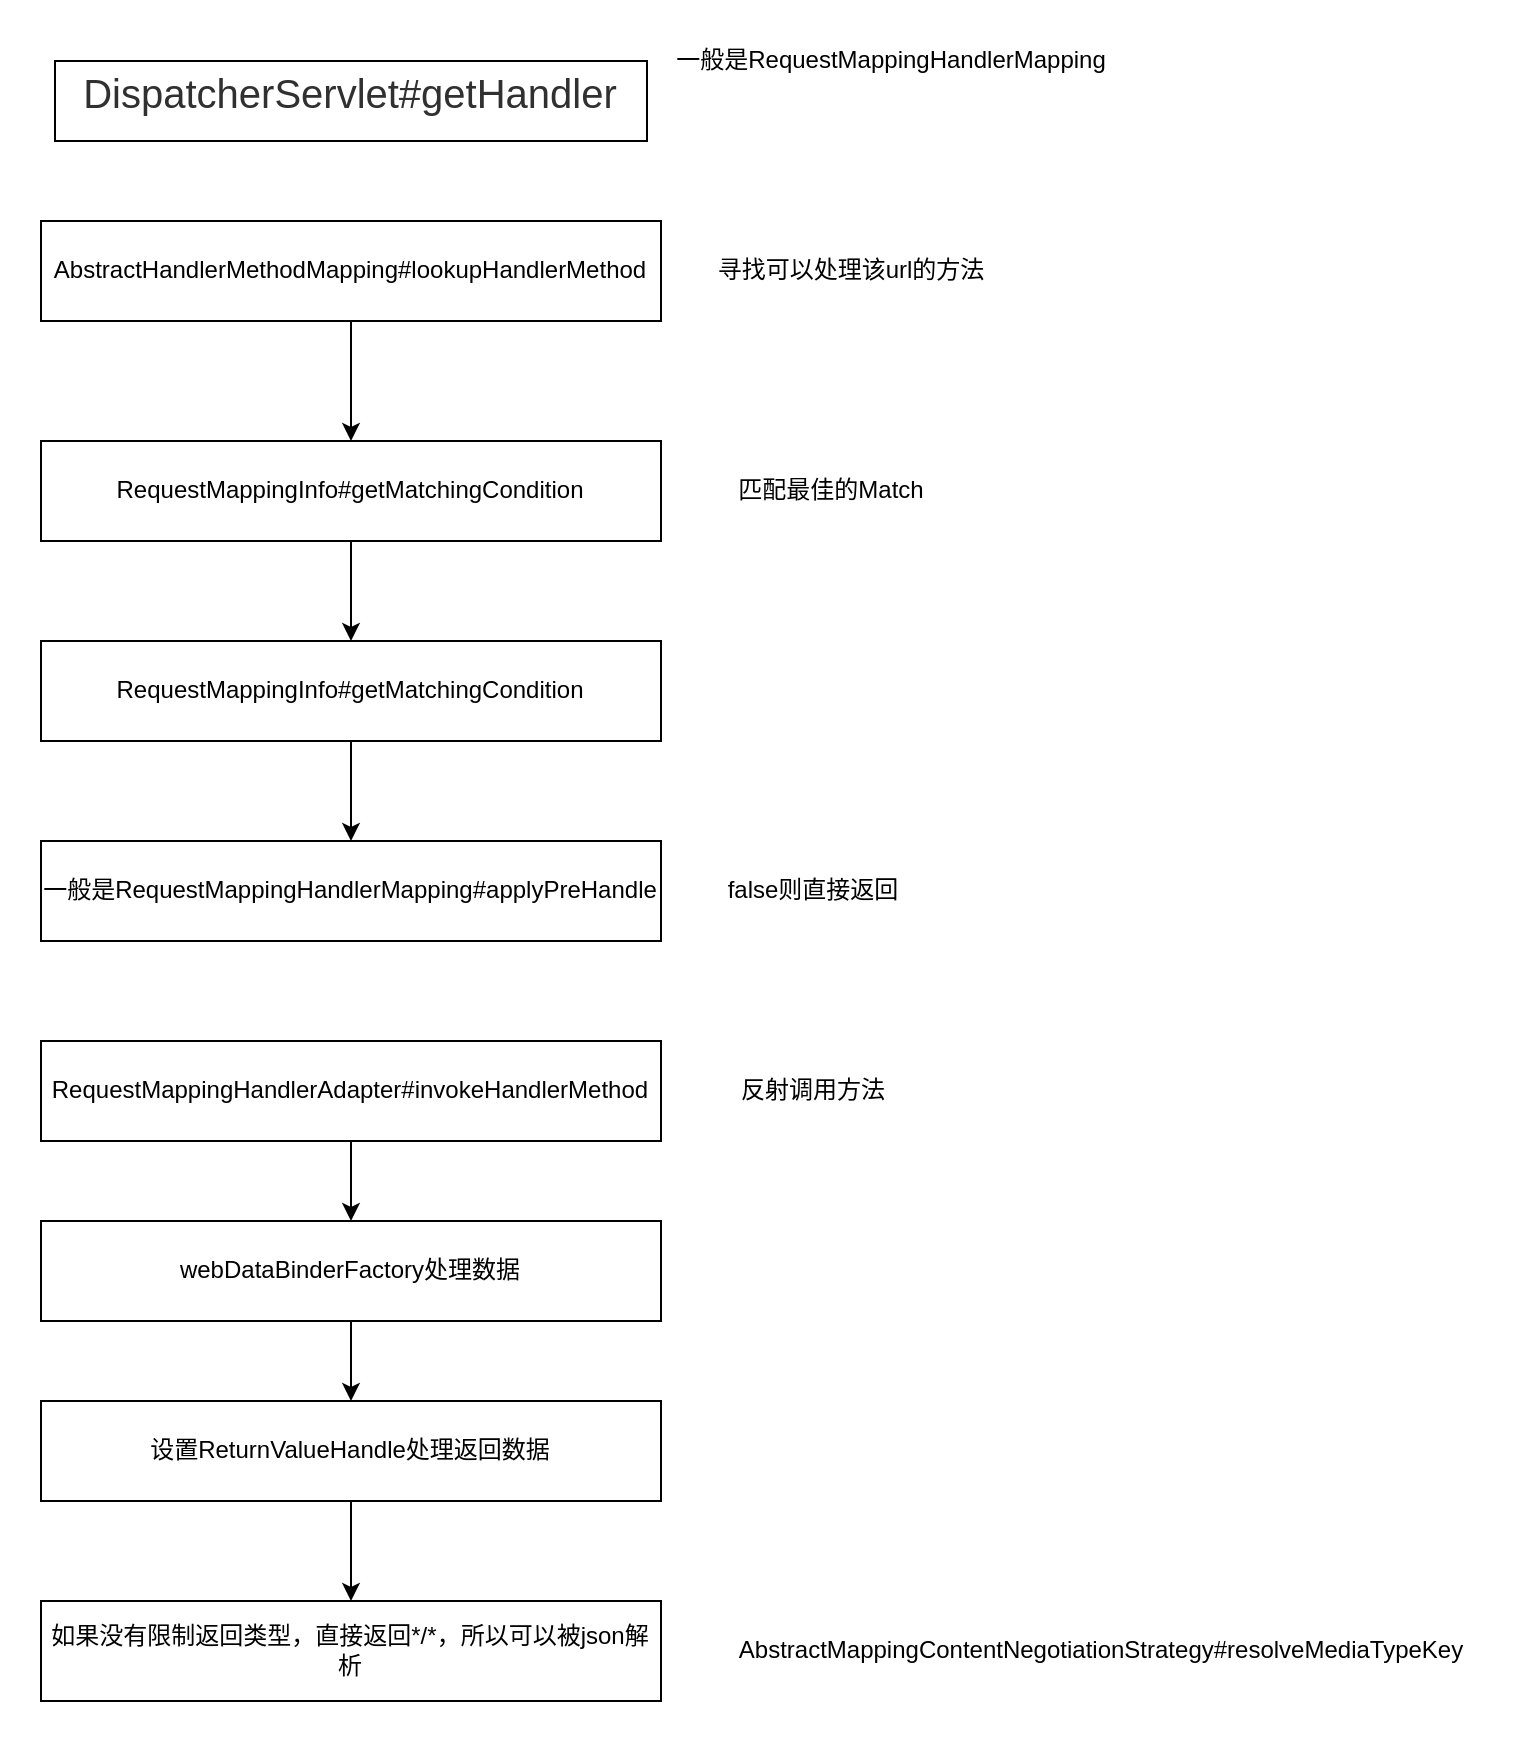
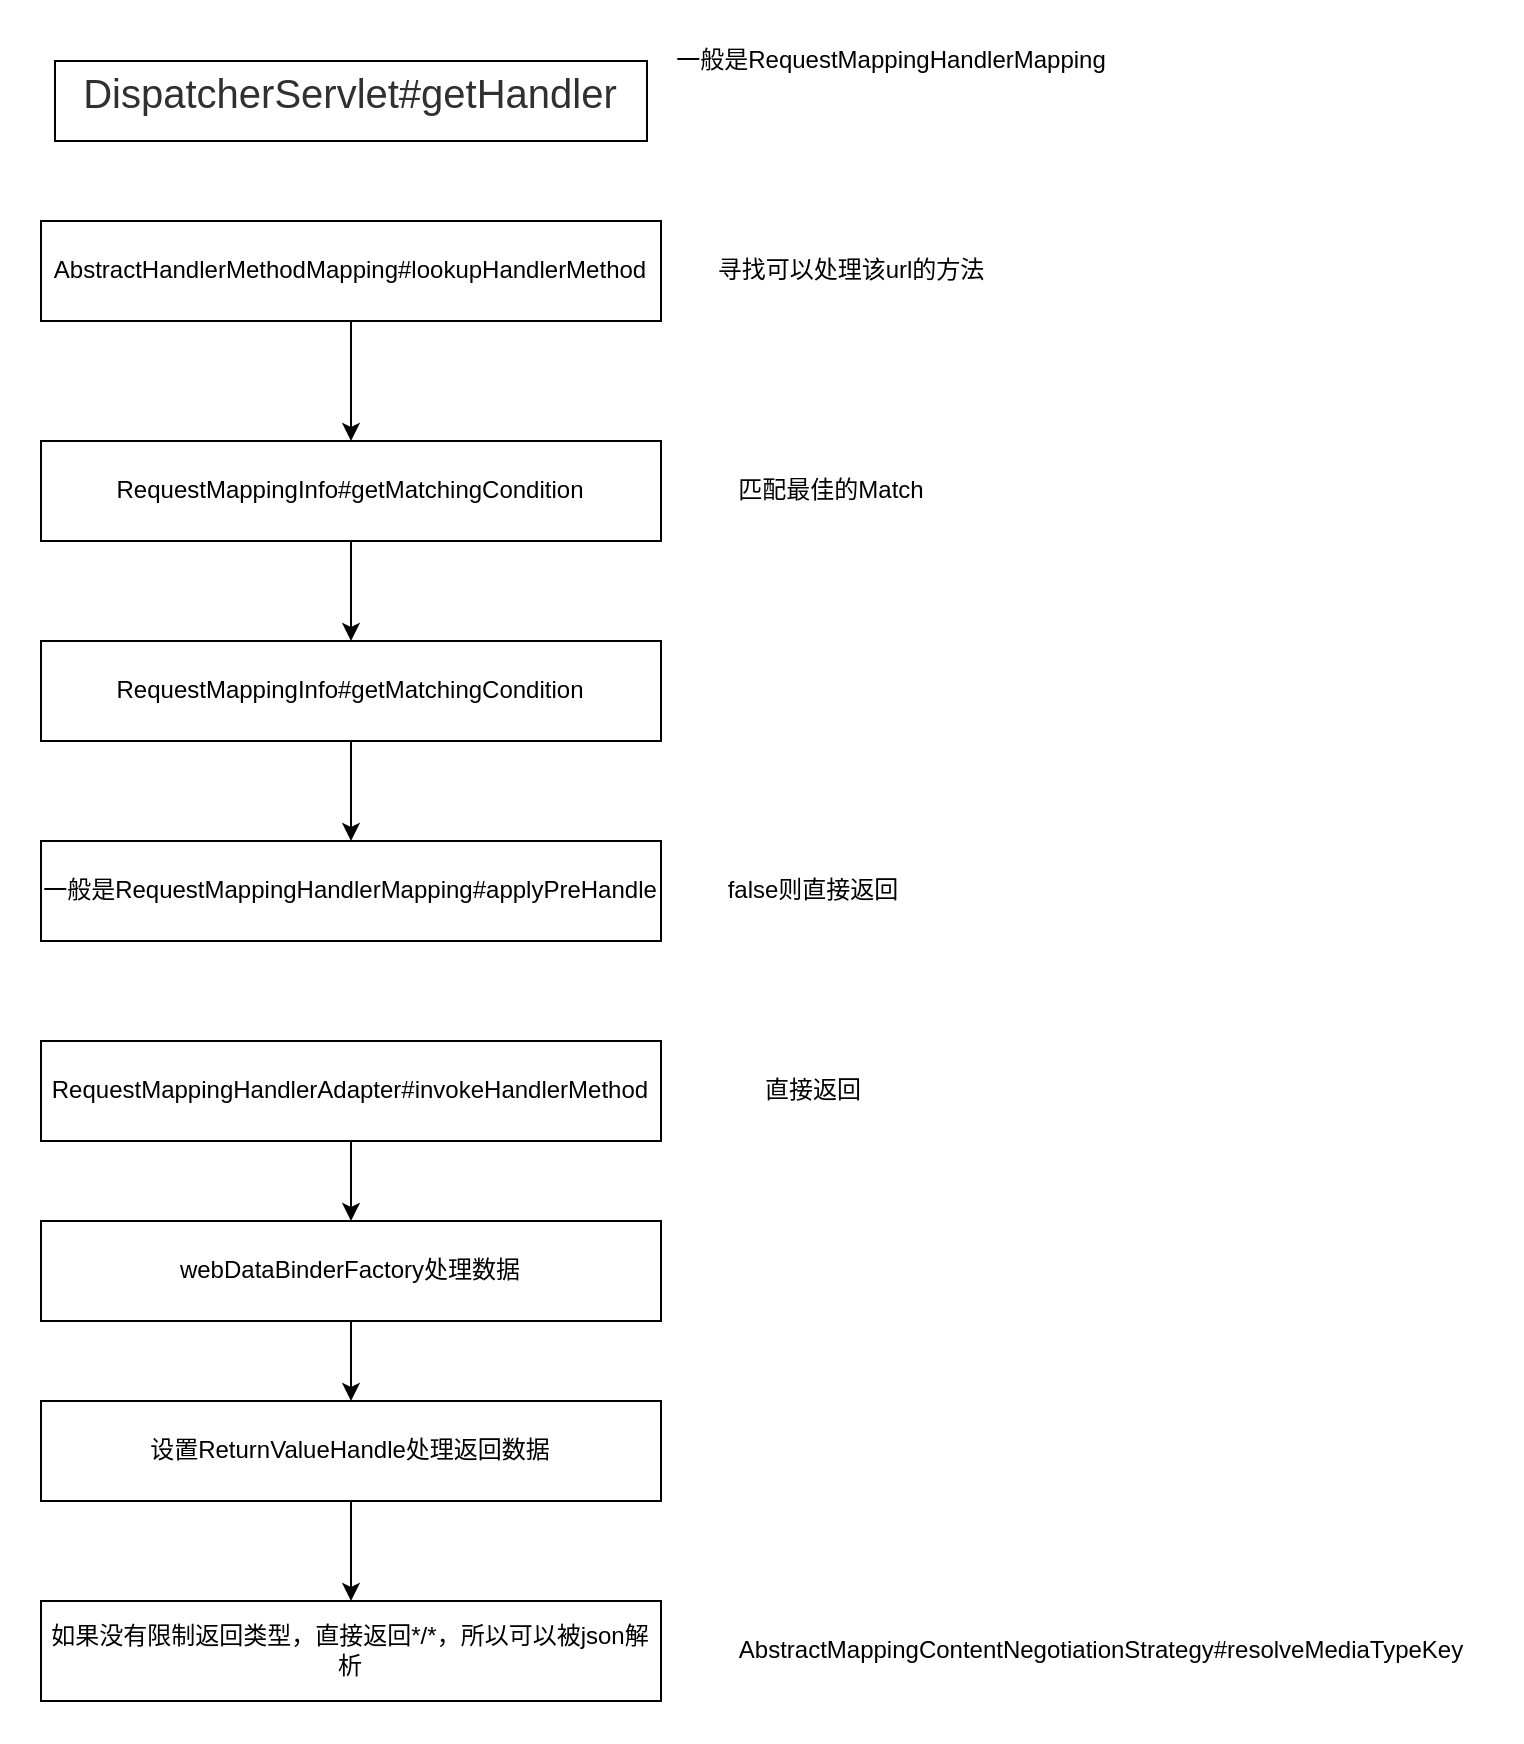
node "反射调用方法": label "反射调用方法" -> "直接返回"
